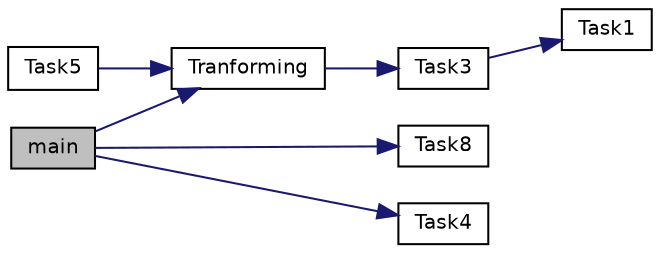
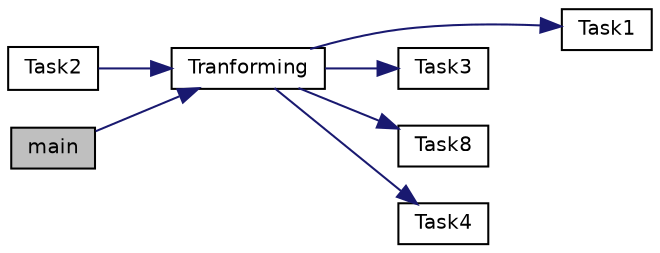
edge "Task3" -> "Task1": now "Tranforming" -> "Task1"
node "Task5": label "Task5" -> "Task2"
edge "main" -> "Task8": now "Tranforming" -> "Task8"
edge "main" -> "Task4": now "Tranforming" -> "Task4"
